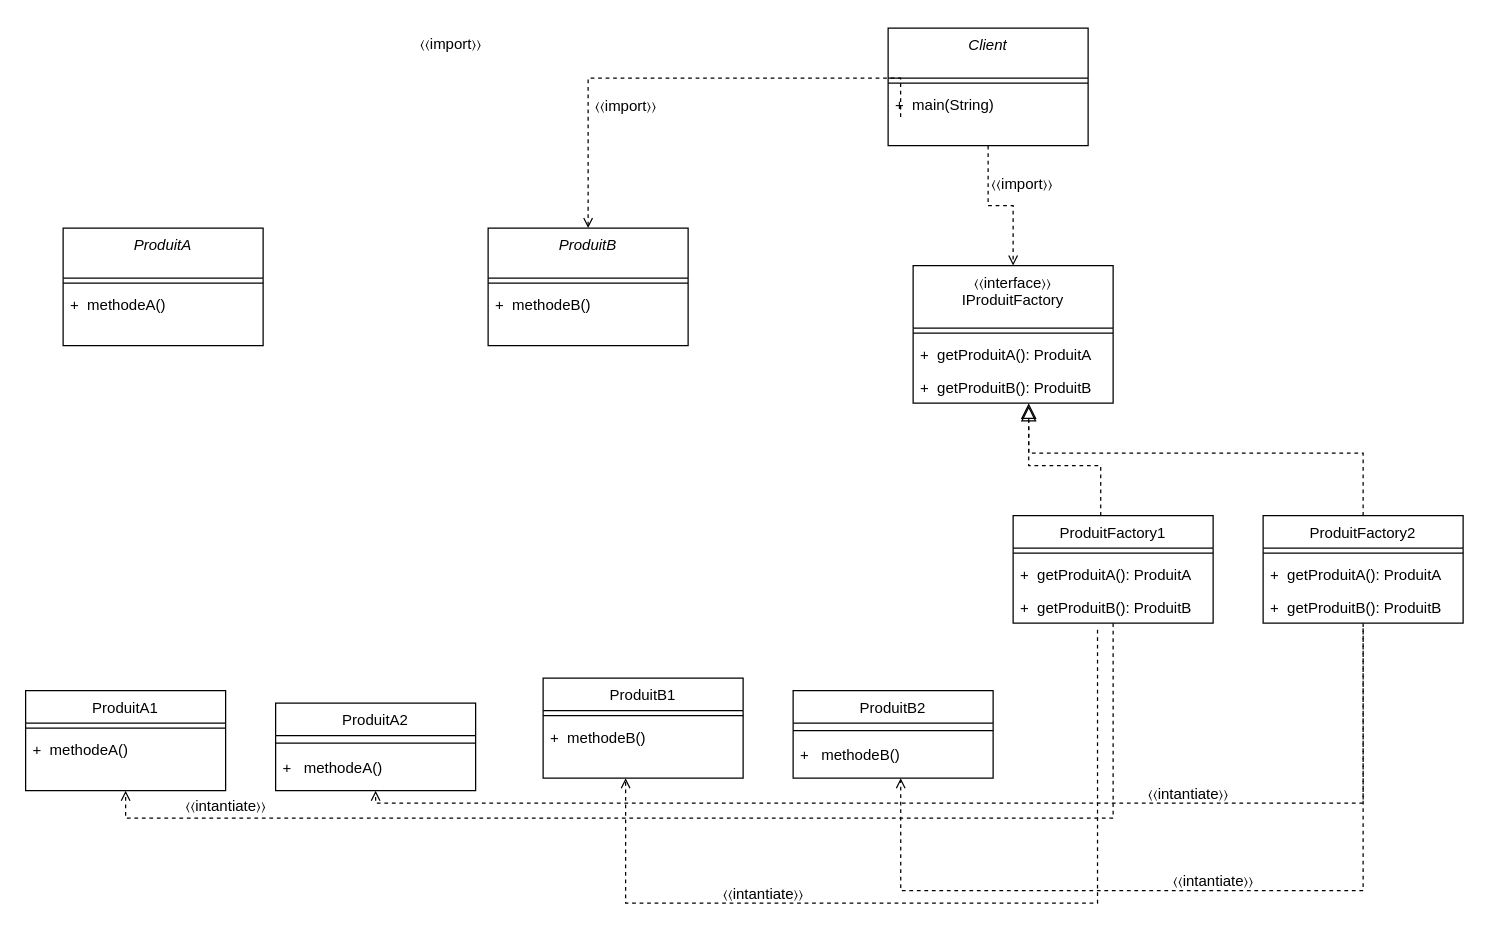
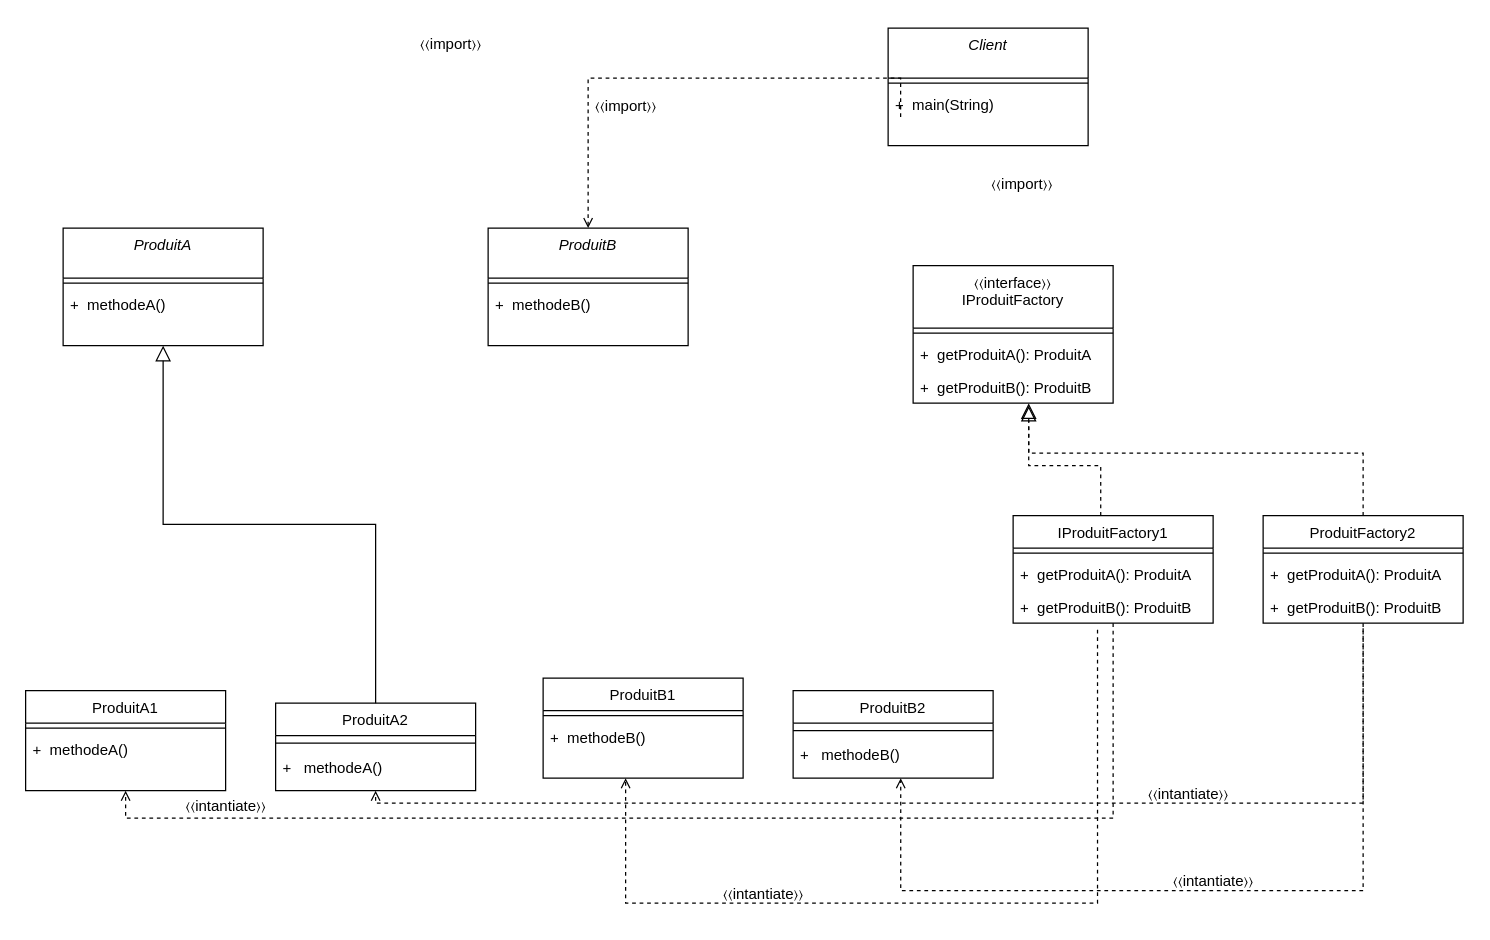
edge "Client" -> "〈〈interface〉〉 IProduitFactory": removed
edge "ProduitA2" -> "ProduitA": added
node "ProduitFactory1": label "ProduitFactory1" -> "IProduitFactory1"
